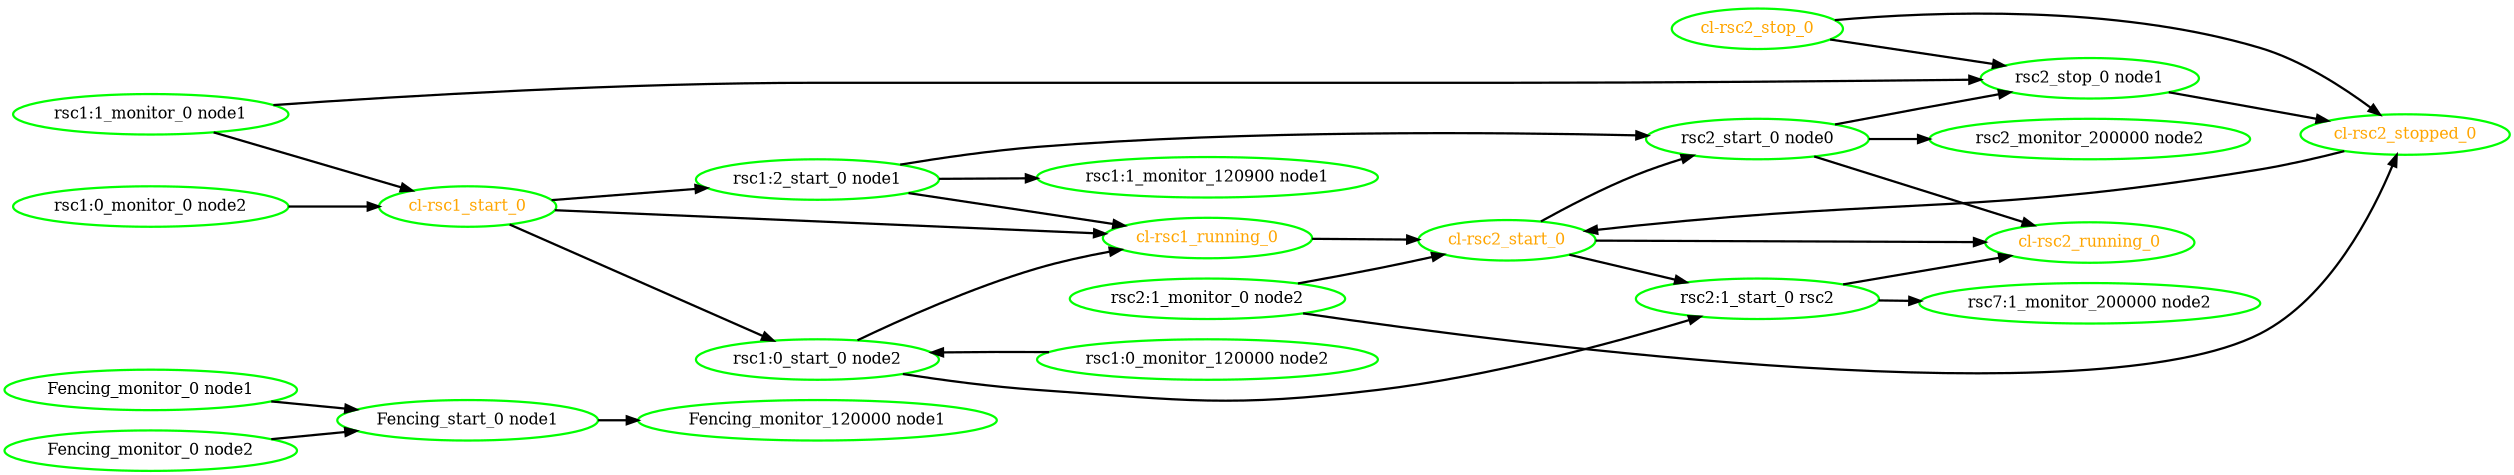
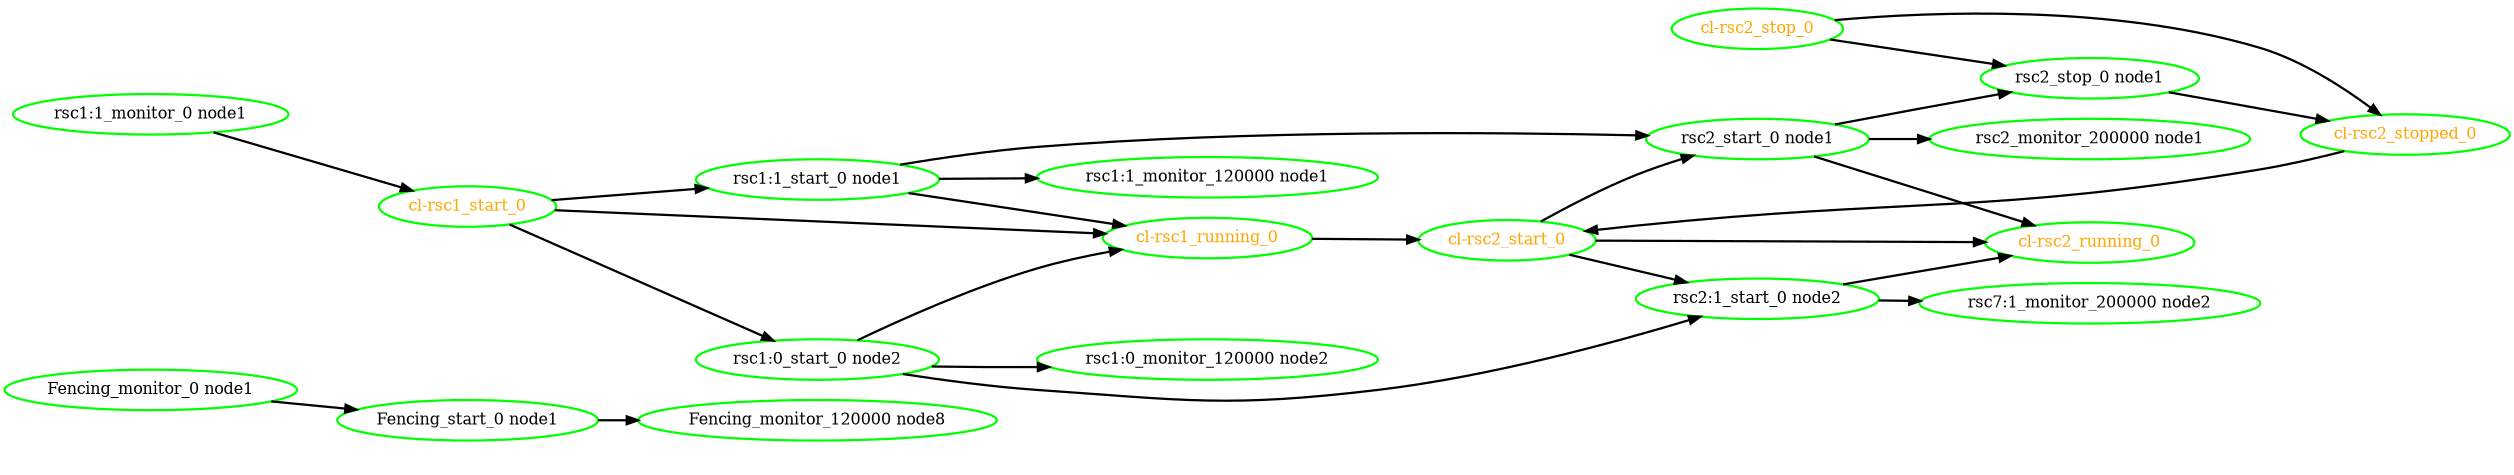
edge "rsc1:1_monitor_0 node1" -> "rsc2_stop_0 node1": removed
node "rsc2_start_0 node0": label "rsc2_start_0 node0" -> "rsc2_start_0 node1"
node "rsc2_monitor_200000 node2": label "rsc2_monitor_200000 node2" -> "rsc2_monitor_200000 node1"
node "rsc1:1_monitor_120900 node1": label "rsc1:1_monitor_120900 node1" -> "rsc1:1_monitor_120000 node1"
node "rsc1:2_start_0 node1": label "rsc1:2_start_0 node1" -> "rsc1:1_start_0 node1"
node "rsc1:0_monitor_0 node2": removed
node "rsc2:1_monitor_0 node2": removed
node "rsc2:1_start_0 rsc2": label "rsc2:1_start_0 rsc2" -> "rsc2:1_start_0 node2"
edge "rsc1:0_monitor_120000 node2" -> "rsc1:0_start_0 node2": reversed
node "Fencing_monitor_120000 node1": label "Fencing_monitor_120000 node1" -> "Fencing_monitor_120000 node8"
node "Fencing_monitor_0 node2": removed
